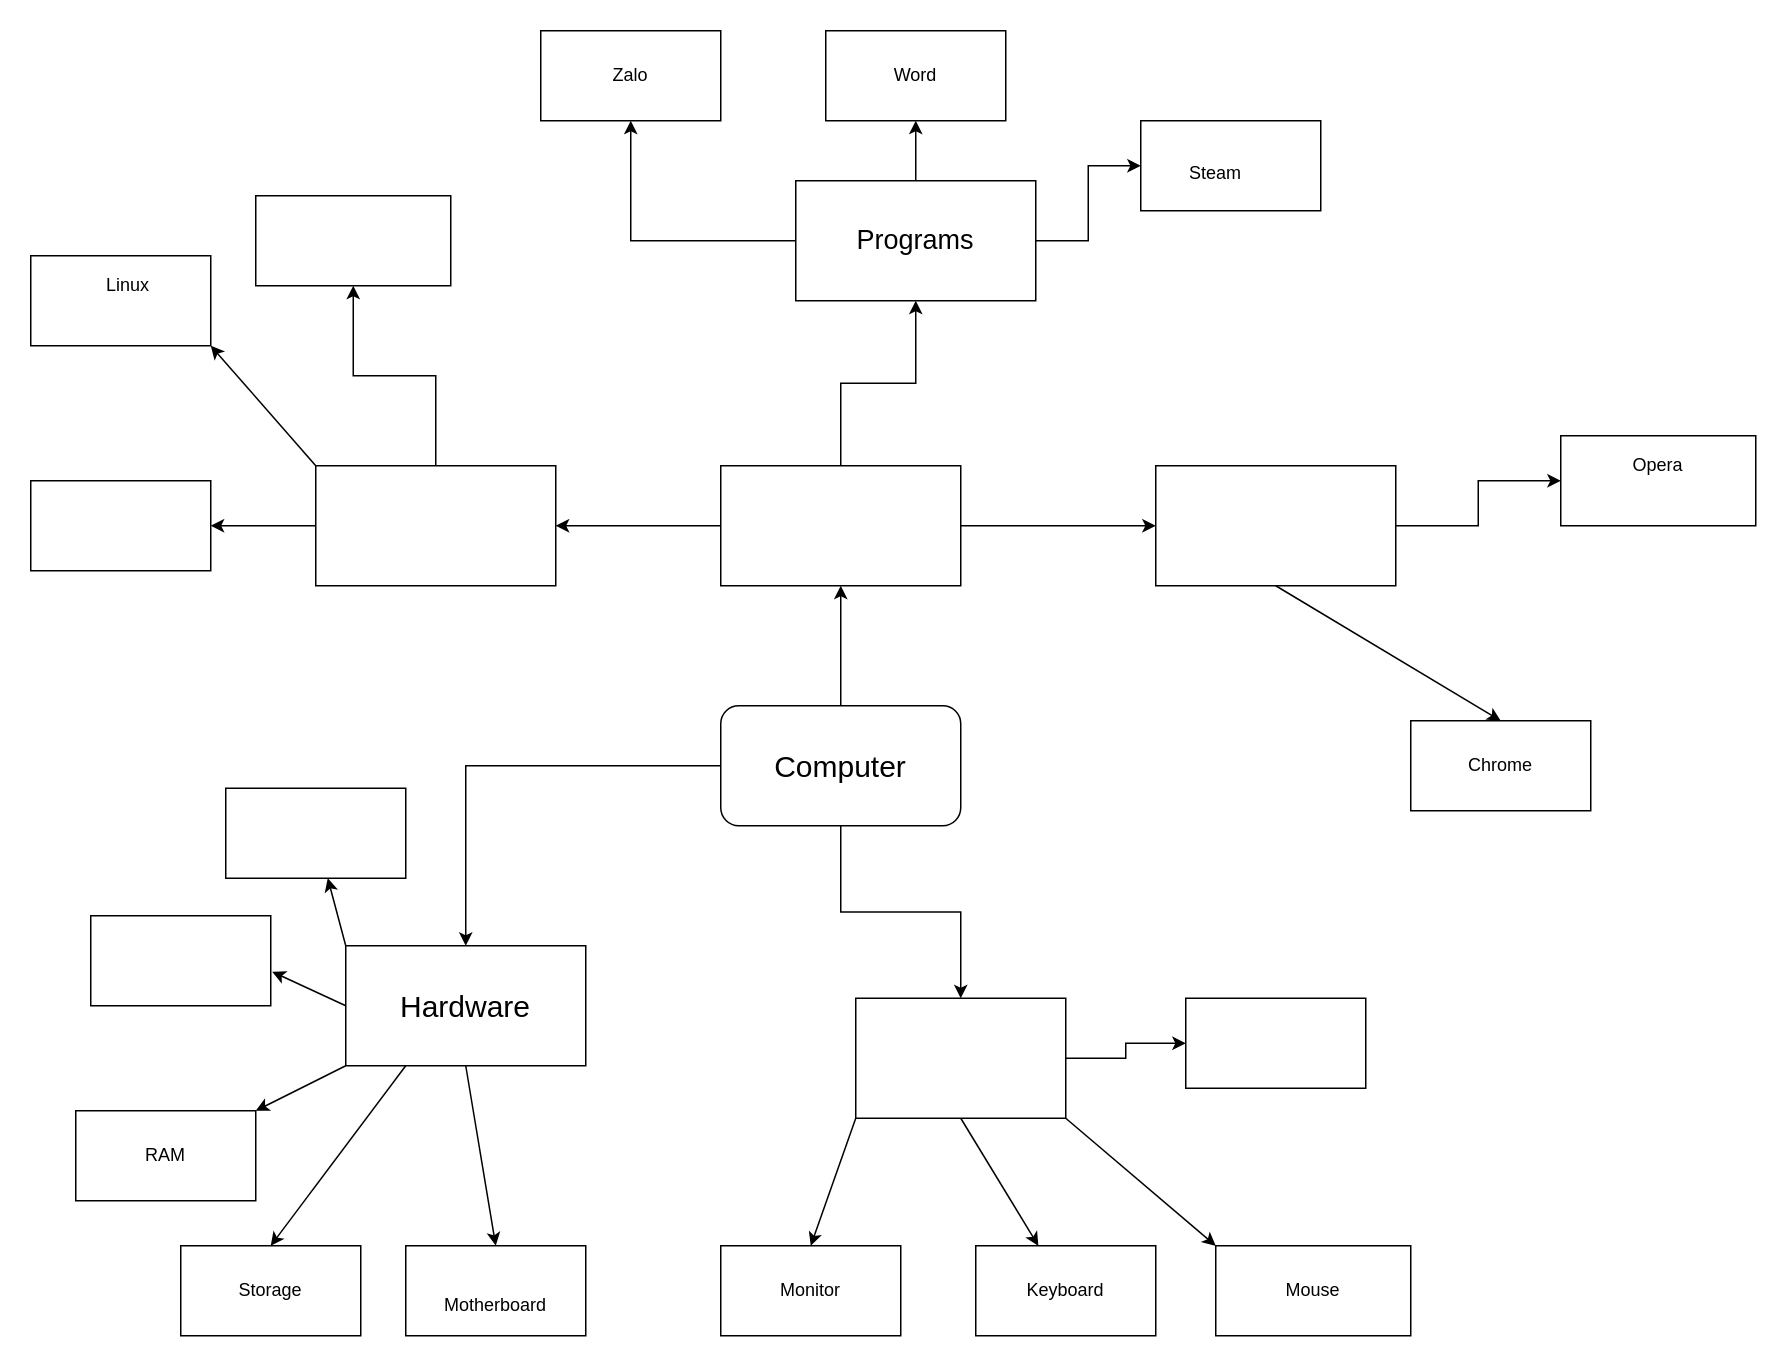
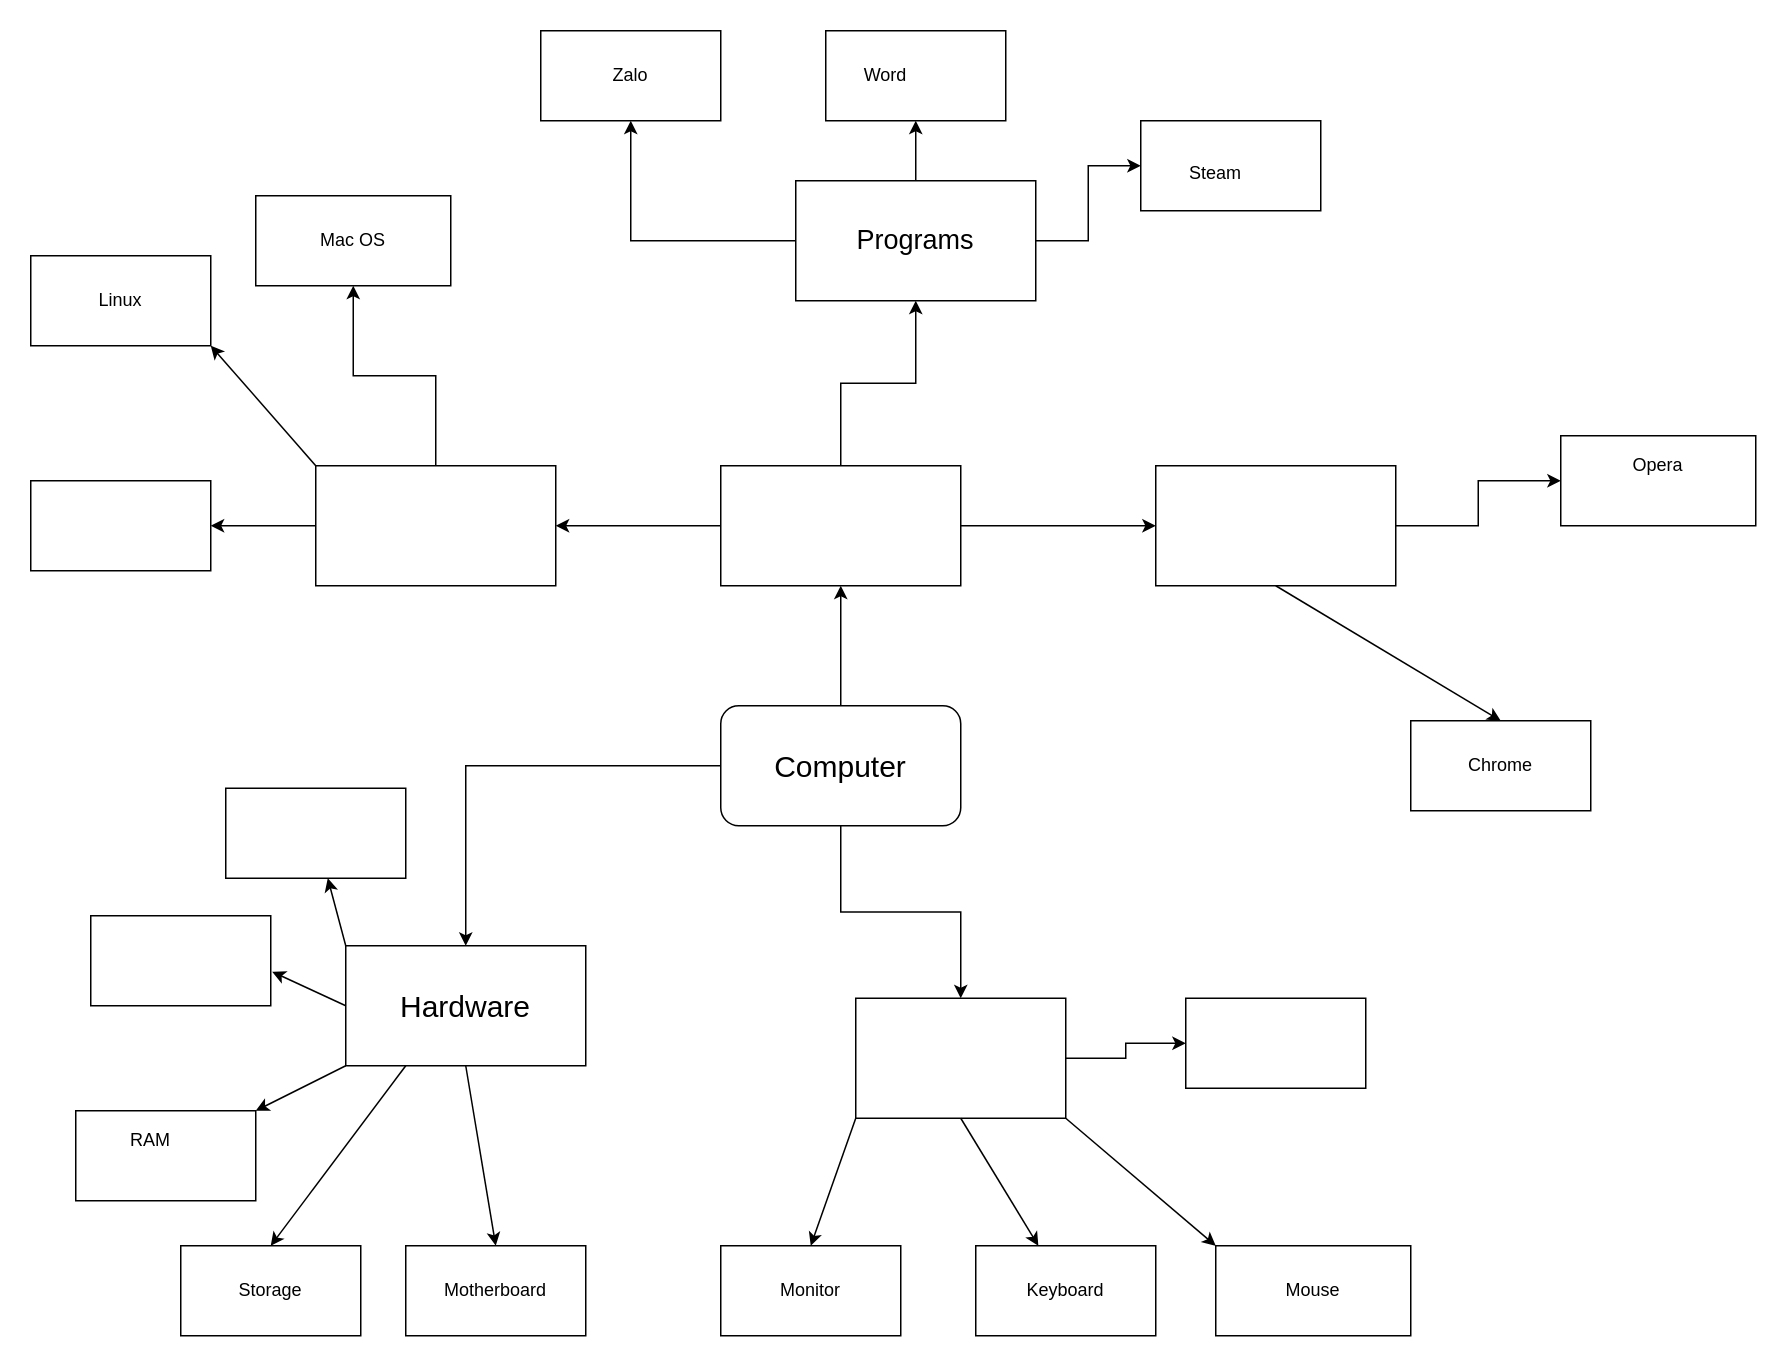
node "Word": moved (916, 76) -> (886, 76)
node "Mac OS": added
node "Linux": moved (128, 286) -> (121, 301)
node "RAM": moved (166, 1156) -> (151, 1141)
node "Motherboard": moved (496, 1306) -> (496, 1291)
